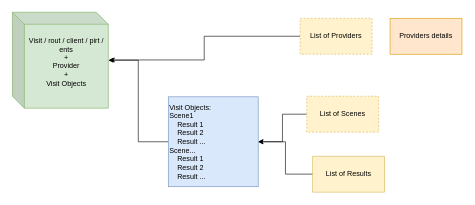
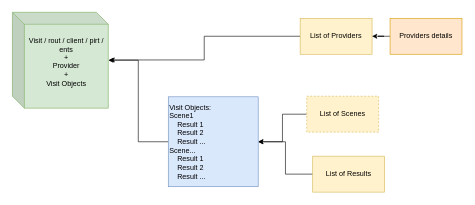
node "List of Providers": style dashed -> solid
edge "Providers details" -> "List of Providers": added
